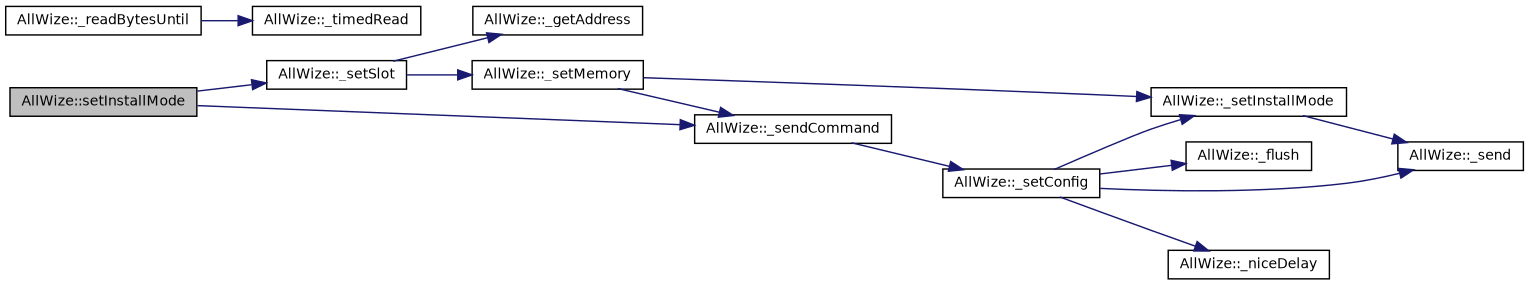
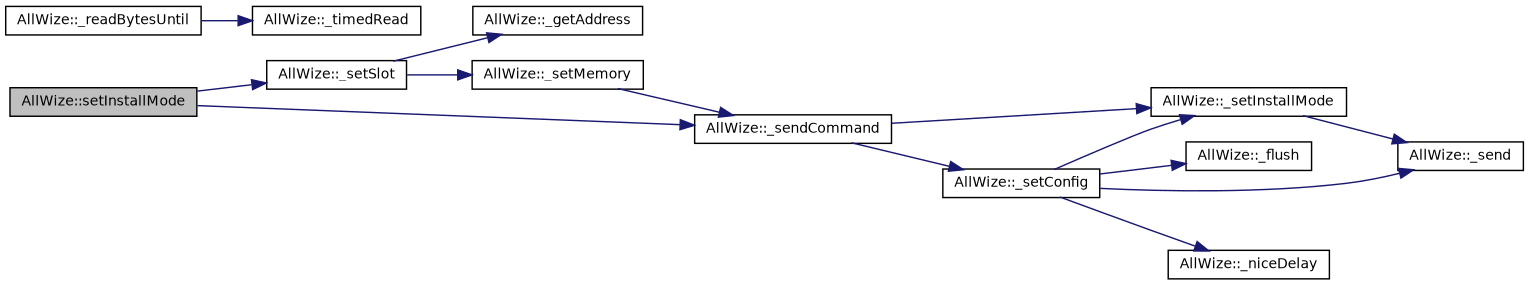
edge "AllWize::_setMemory" -> "AllWize::_setInstallMode": now "AllWize::_sendCommand" -> "AllWize::_setInstallMode"
